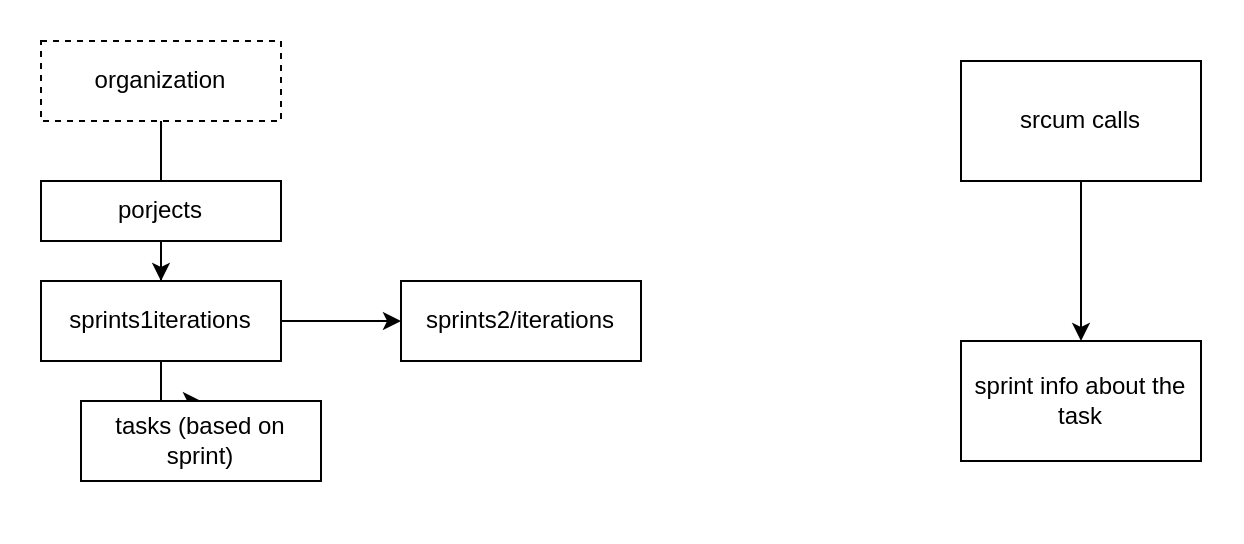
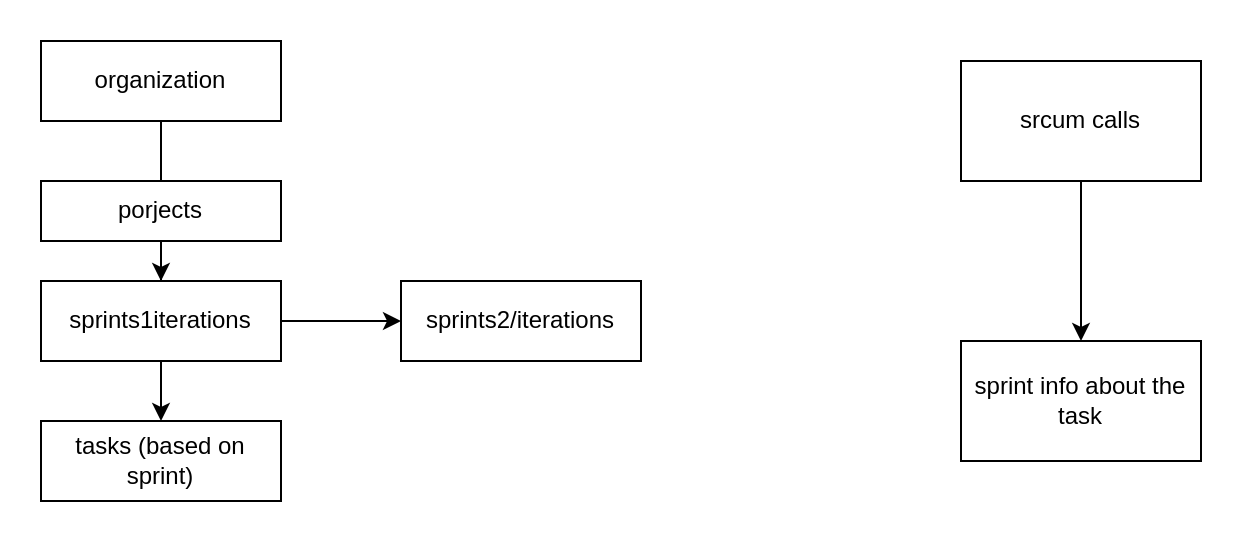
node "organization": style dashed -> solid
node "tasks (based on sprint)": moved (201, 441) -> (161, 461)
